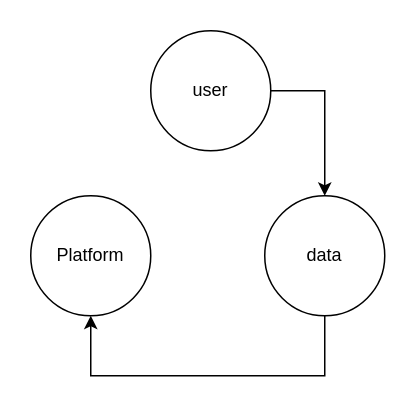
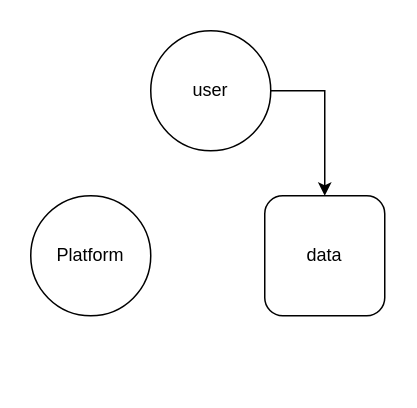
node "data": shape ellipse -> rounded rectangle
edge "data" -> "Platform": removed
